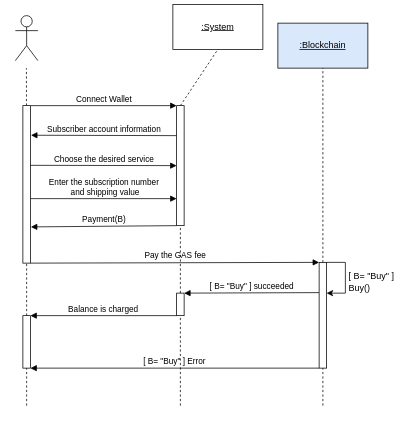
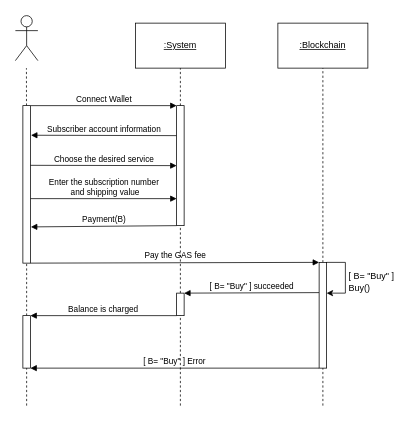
node ":System": moved (218, 27) -> (180, 45)
node ":Blockchain": fillcolor #dae8fc -> #ffffff
